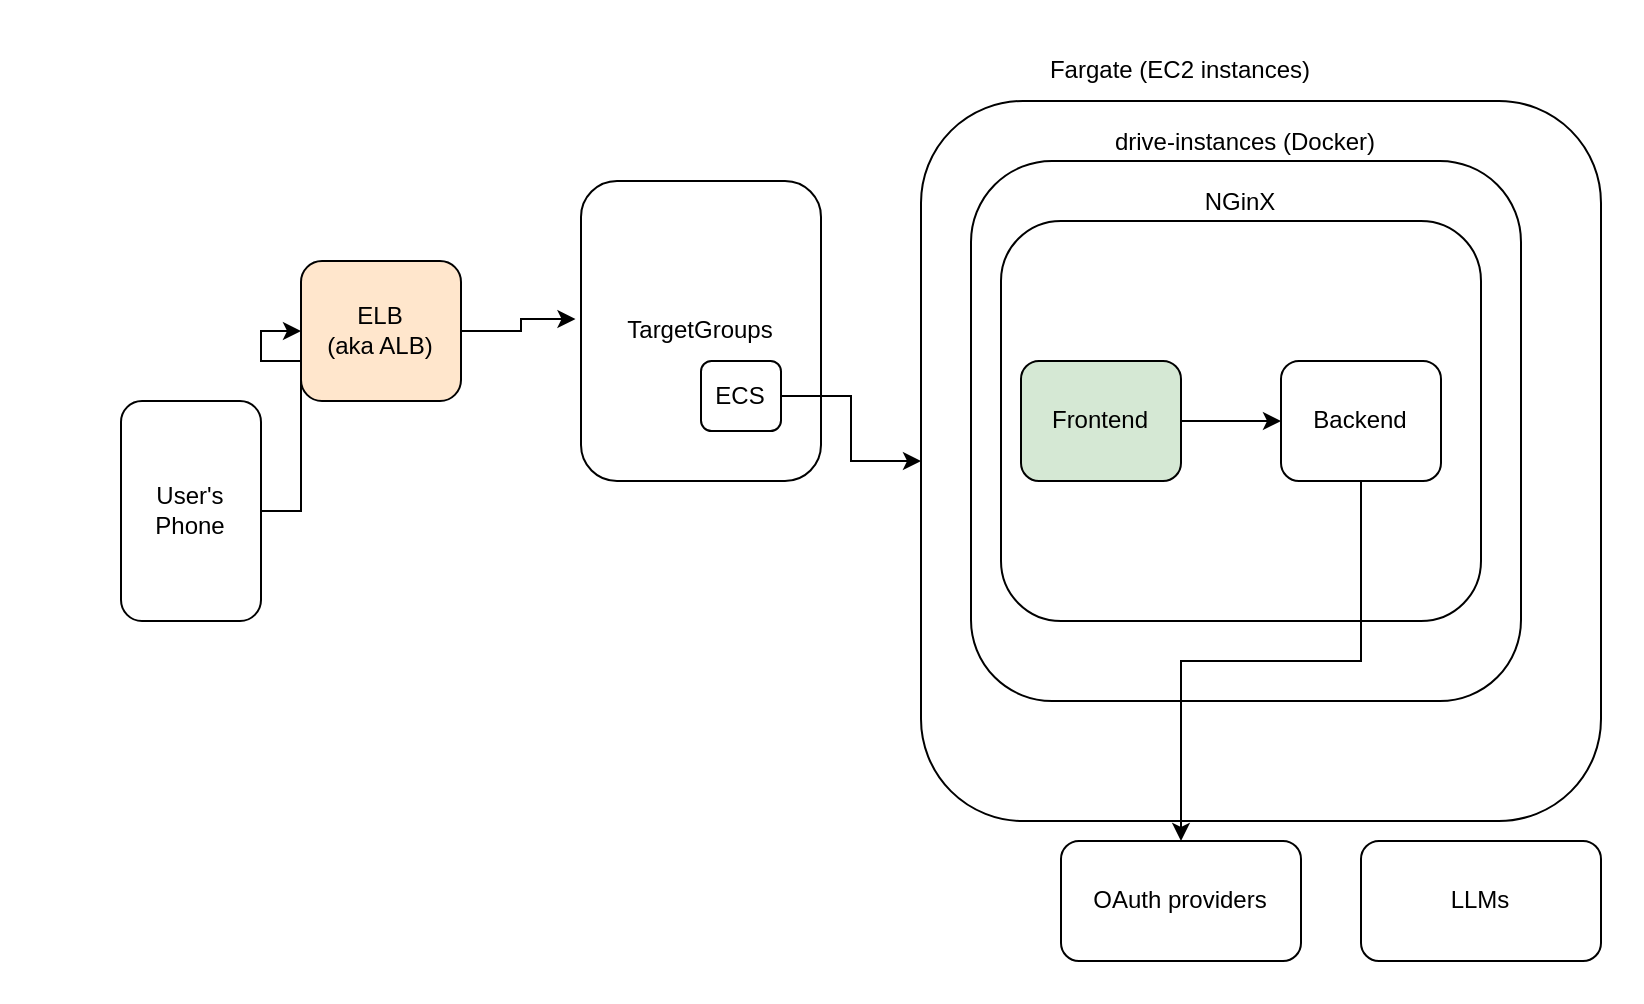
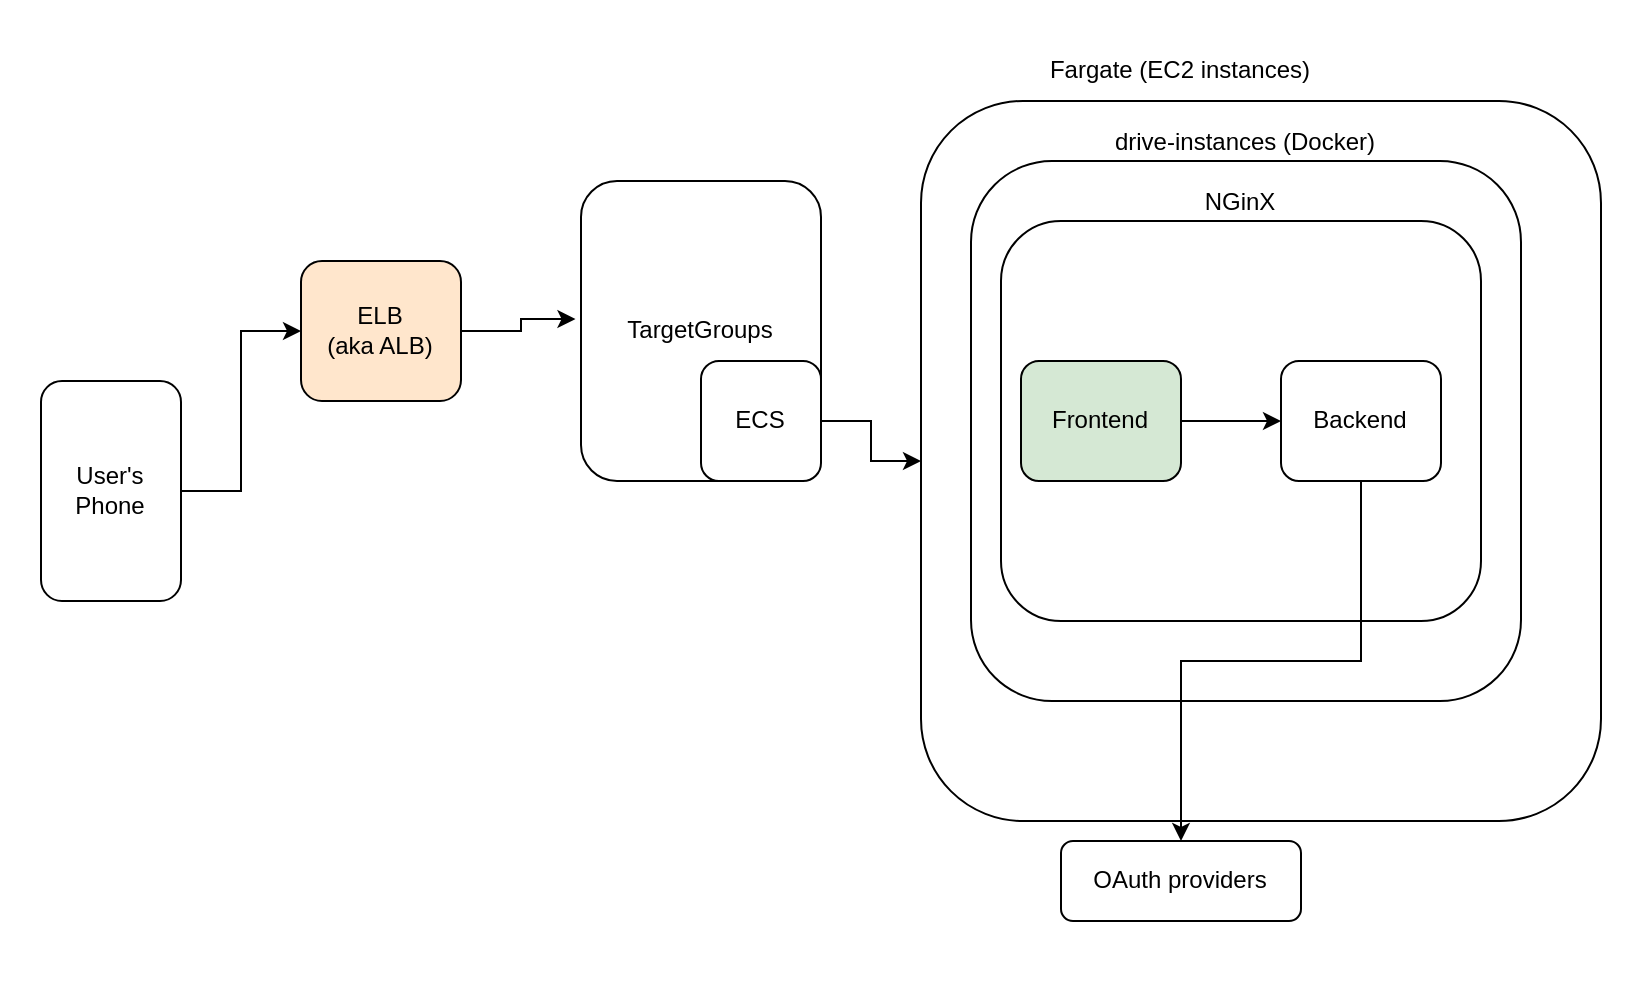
node "ECS": size 80x70 -> 120x120
node "User's Phone": moved (191, 511) -> (111, 491)
node "OAuth providers": size 240x120 -> 240x80
node "LLMs": removed
